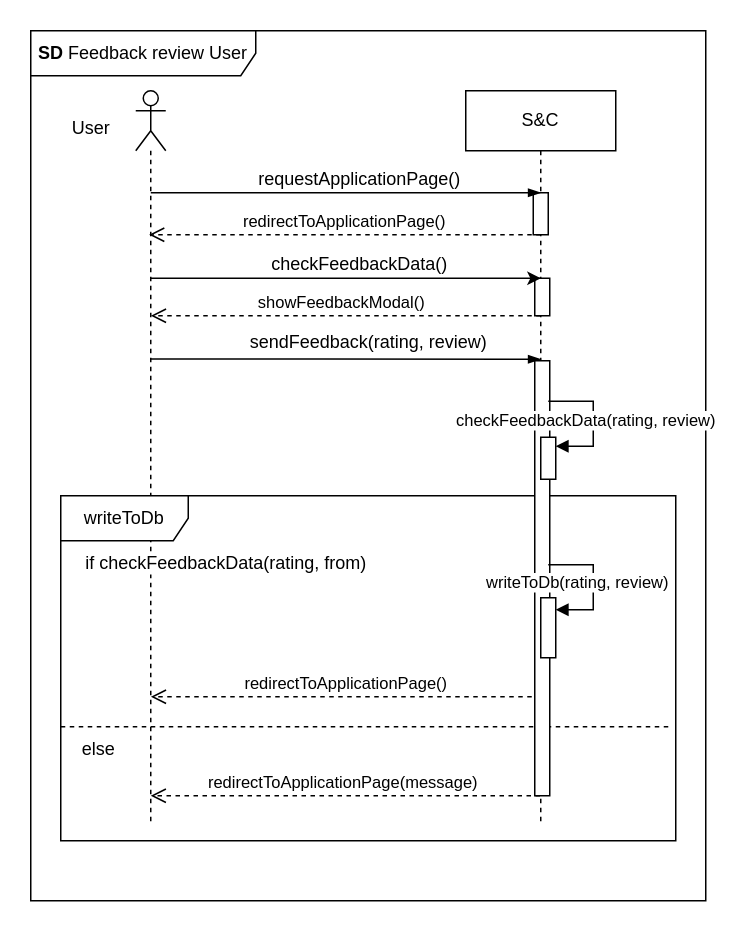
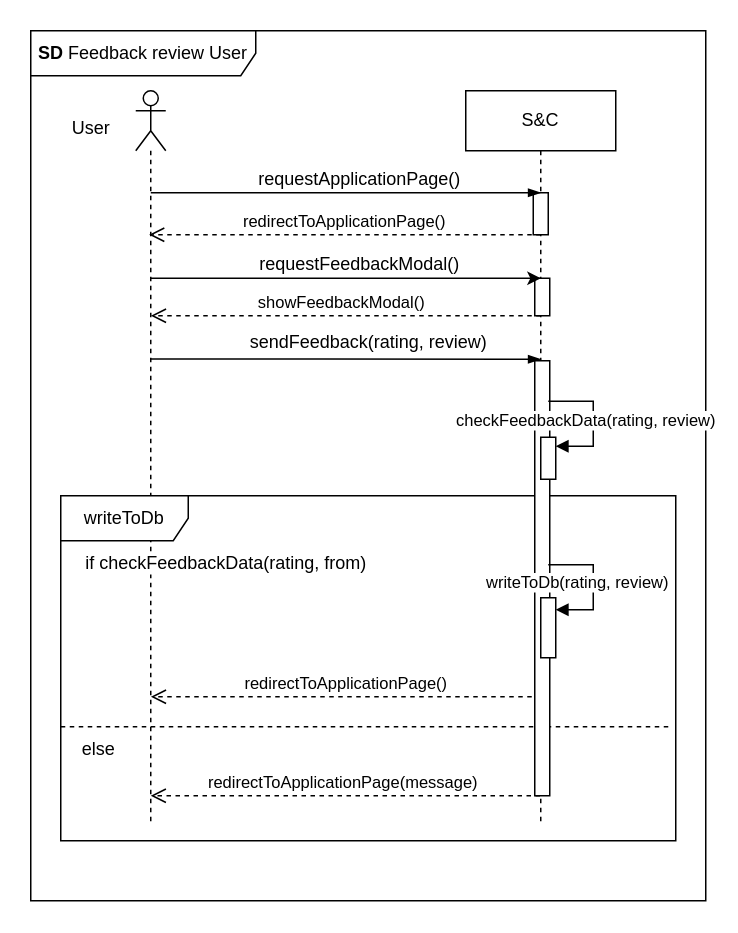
node "checkFeedbackData()": label "checkFeedbackData()" -> "requestFeedbackModal()"
